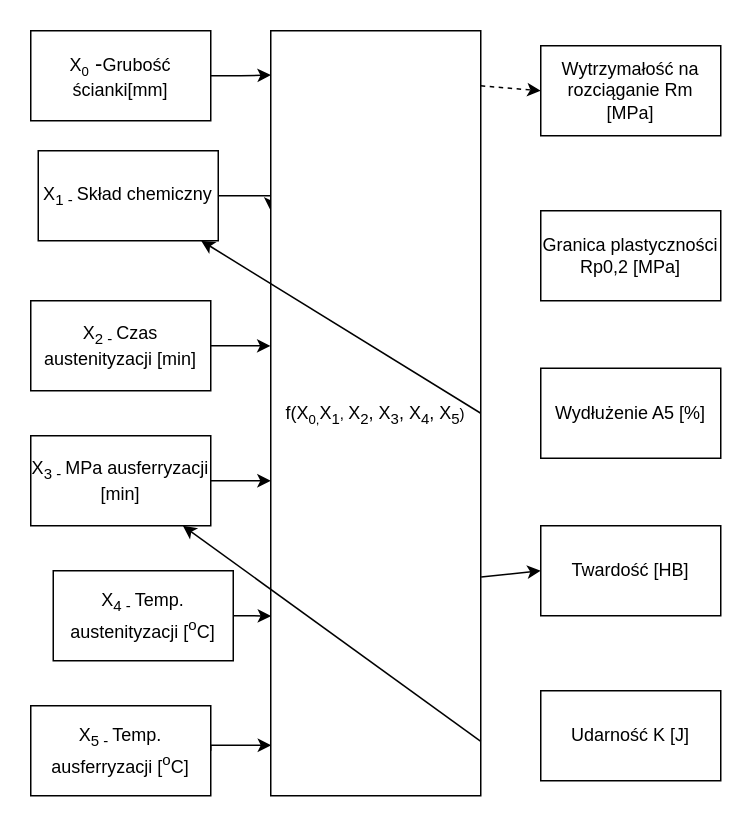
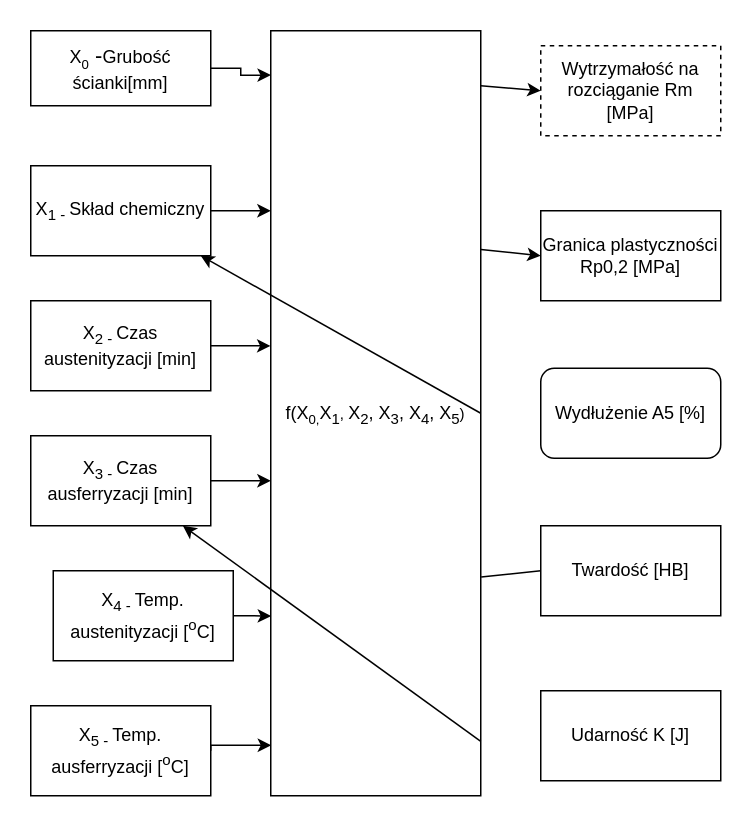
node "X0 -Grubość ścianki[mm]": size 180x90 -> 180x75
edge "f(X0,X1, X2, X3, X4, X5)" -> "Wytrzymałość na rozciąganie Rm [MPa]": style dashed -> solid
node "Wytrzymałość na rozciąganie Rm [MPa]": style solid -> dashed
node "X1 - Skład chemiczny": moved (128, 196) -> (121, 211)
edge "f(X0,X1, X2, X3, X4, X5)" -> "Granica plastyczności Rp0,2 [MPa]": added
node "Wydłużenie A5 [%]": shape rectangle -> rounded rectangle
node "X3 - MPa ausferryzacji [min]": label "X3 - MPa ausferryzacji [min]" -> "X3 - Czas ausferryzacji [min]"
edge "f(X0,X1, X2, X3, X4, X5)" -> "Twardość [HB]": arrowhead classic -> none
